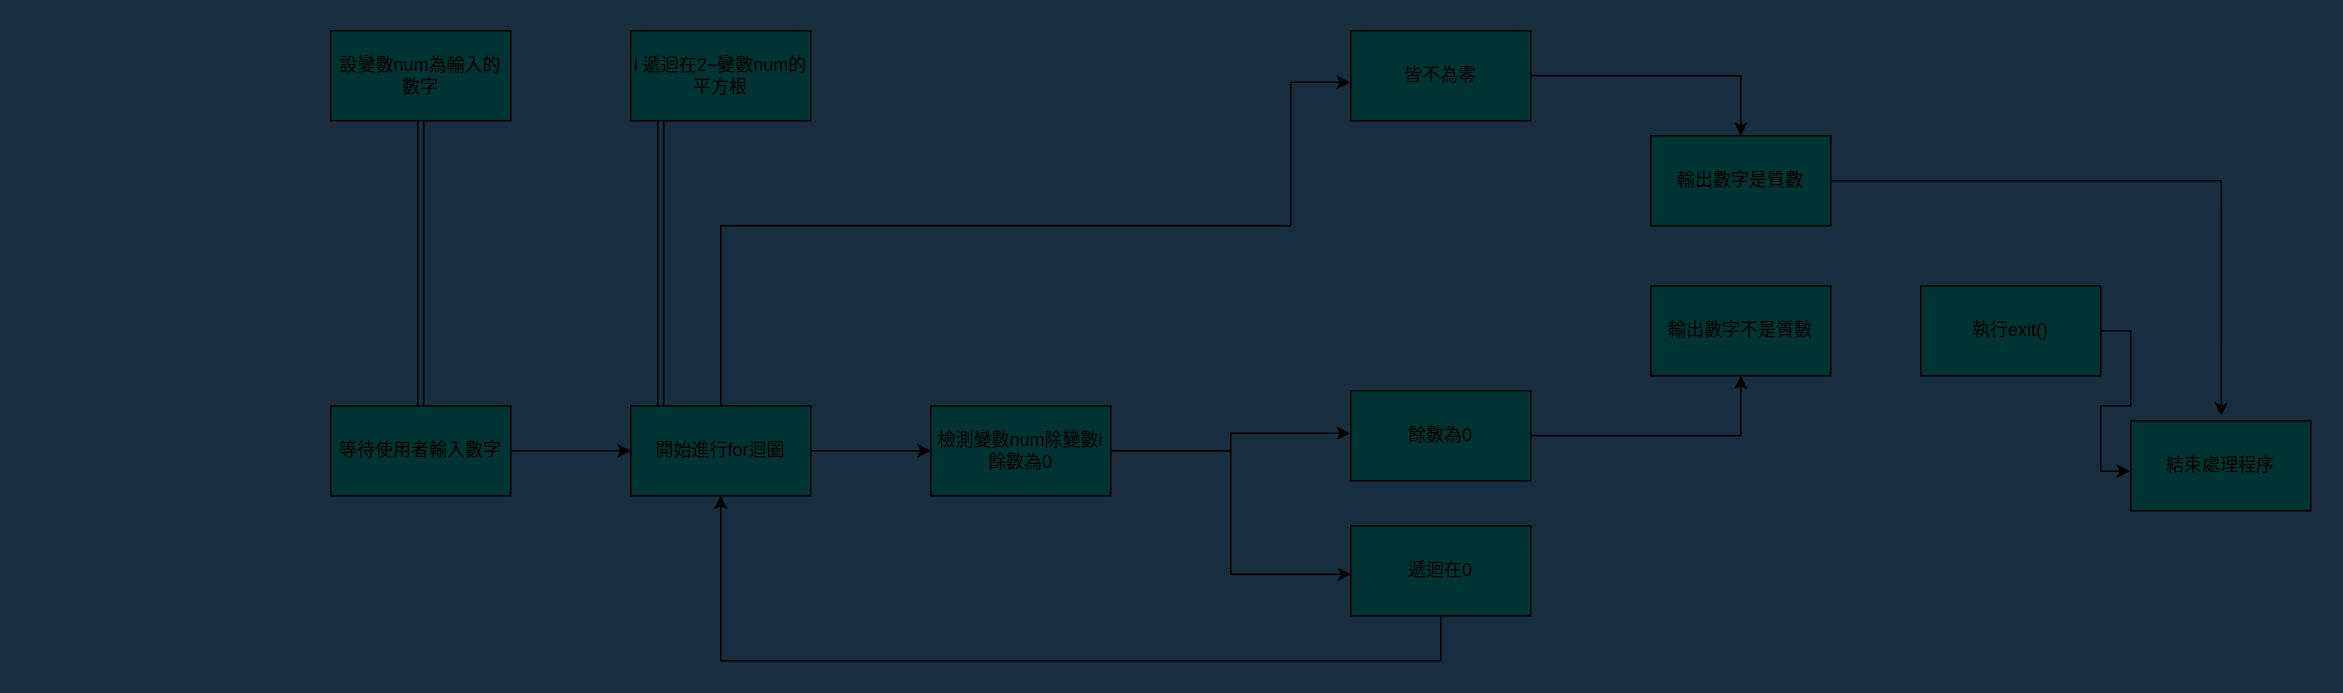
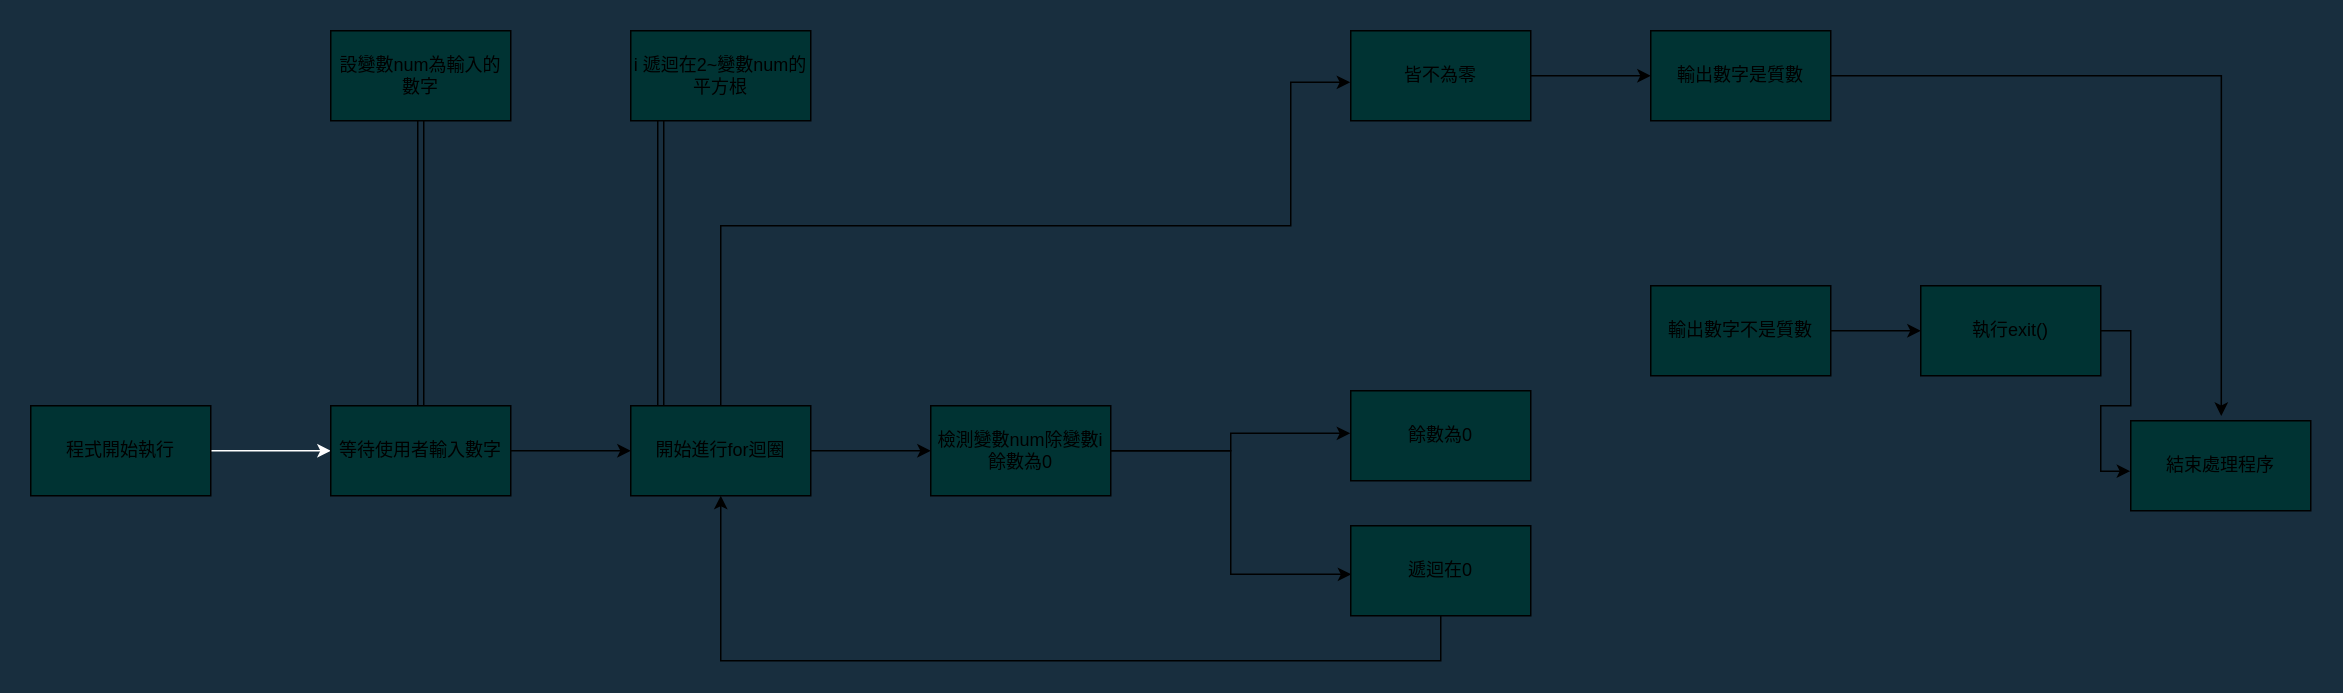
node "輸出數字是質數": moved (1741, 181) -> (1741, 76)
edge "輸出數字不是質數" -> "執行exit()": added
edge "餘數為0" -> "輸出數字不是質數": removed
node "程式開始執行": added
edge "程式開始執行" -> "等待使用者輸入數字": added
